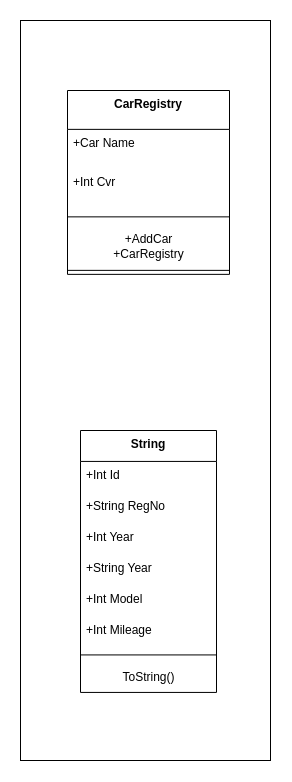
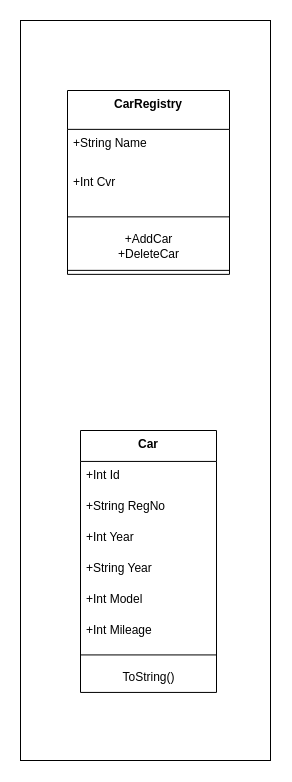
node "+Car Name": label "+Car Name" -> "+String Name"
node "+AddCar +CarRegistry": label "+AddCar +CarRegistry" -> "+AddCar +DeleteCar"
node "String": label "String" -> "Car"
